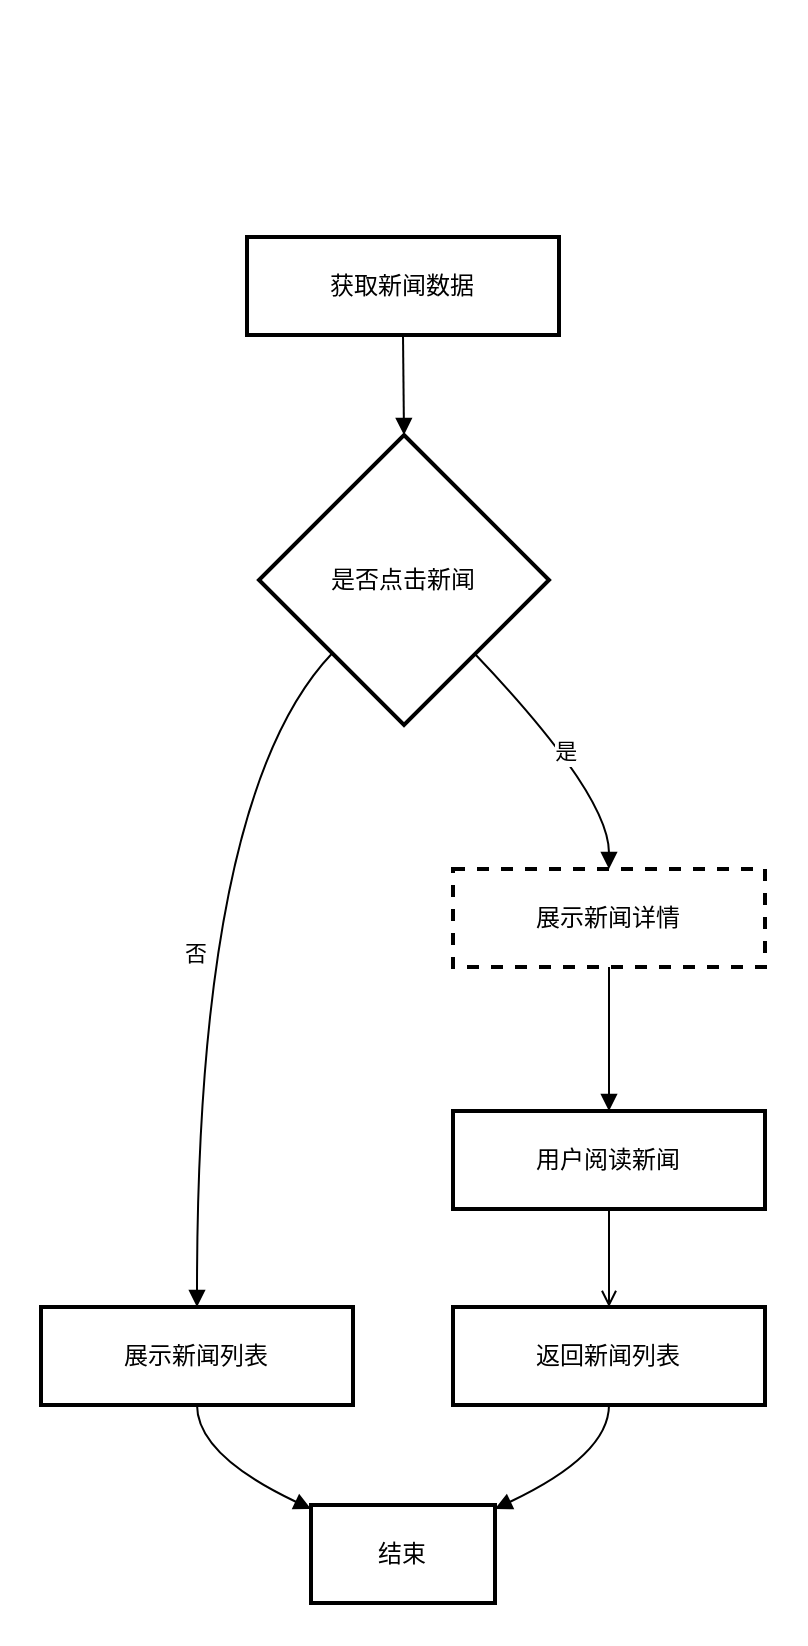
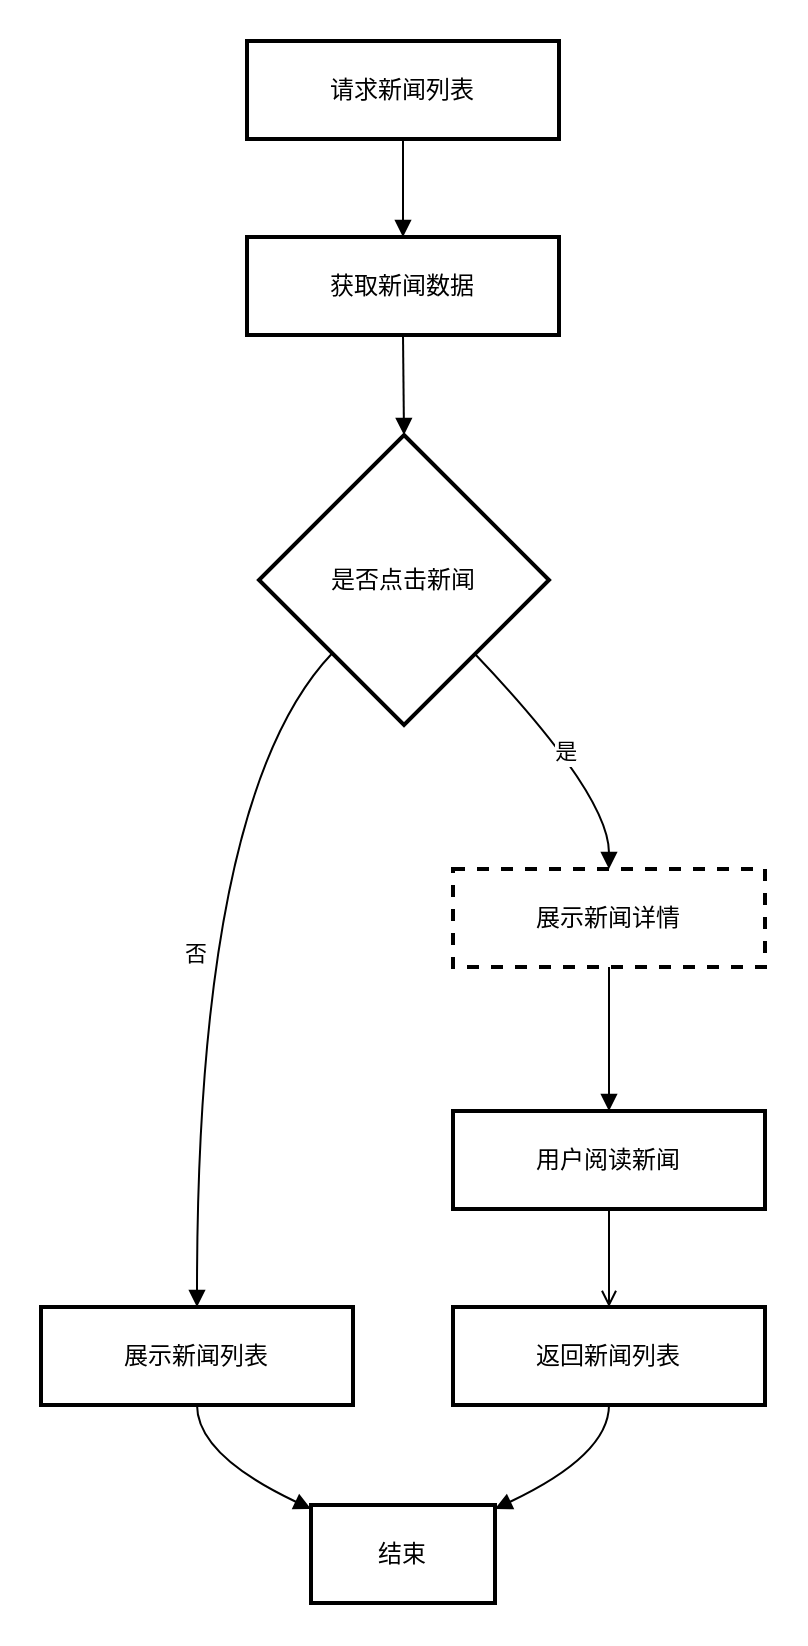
node "请求新闻列表": added
edge "请求新闻列表" -> "获取新闻数据": added
